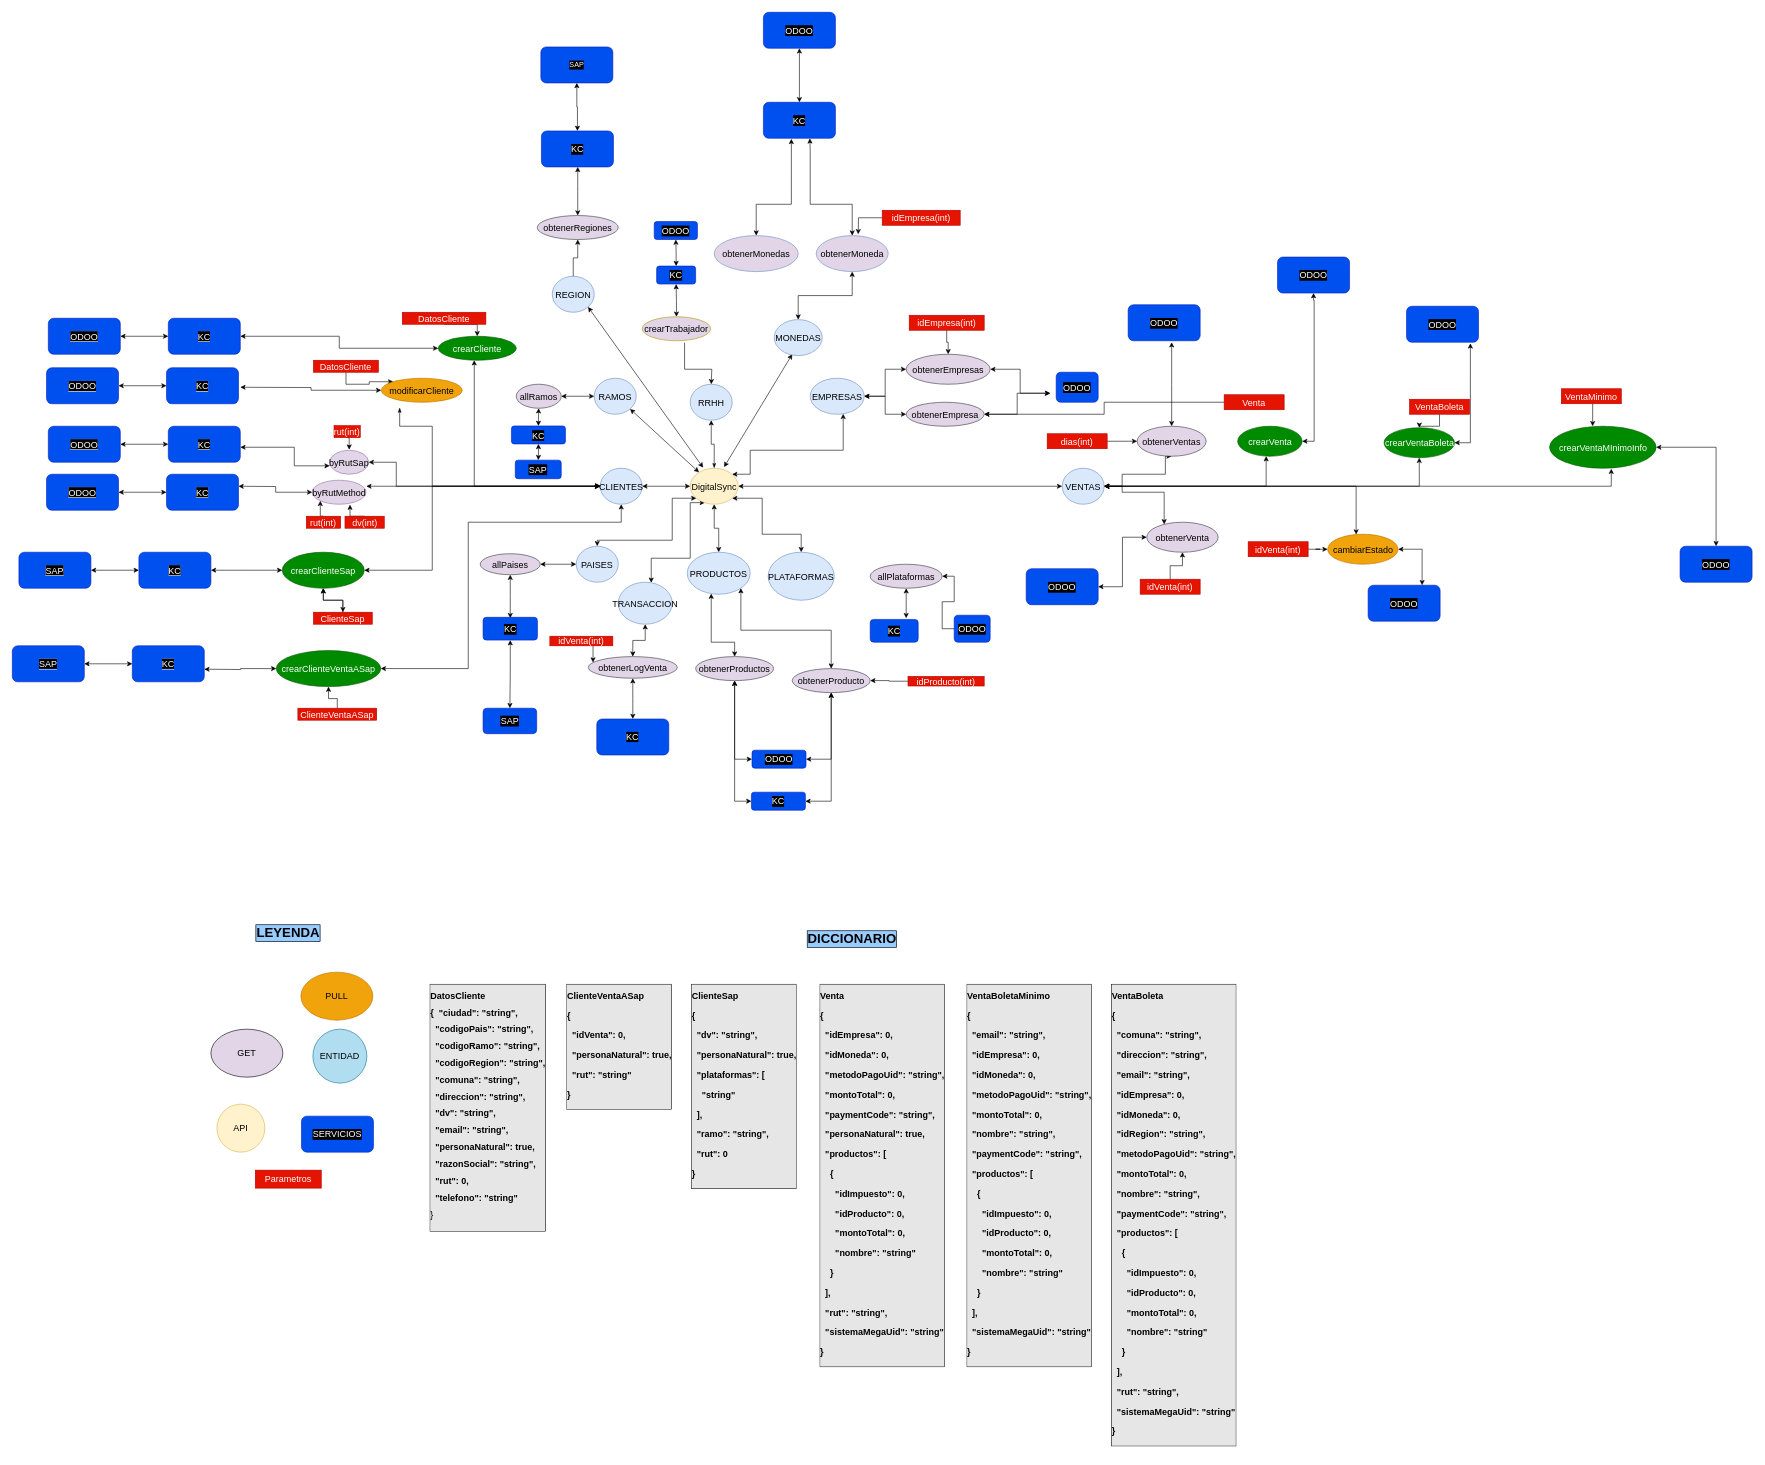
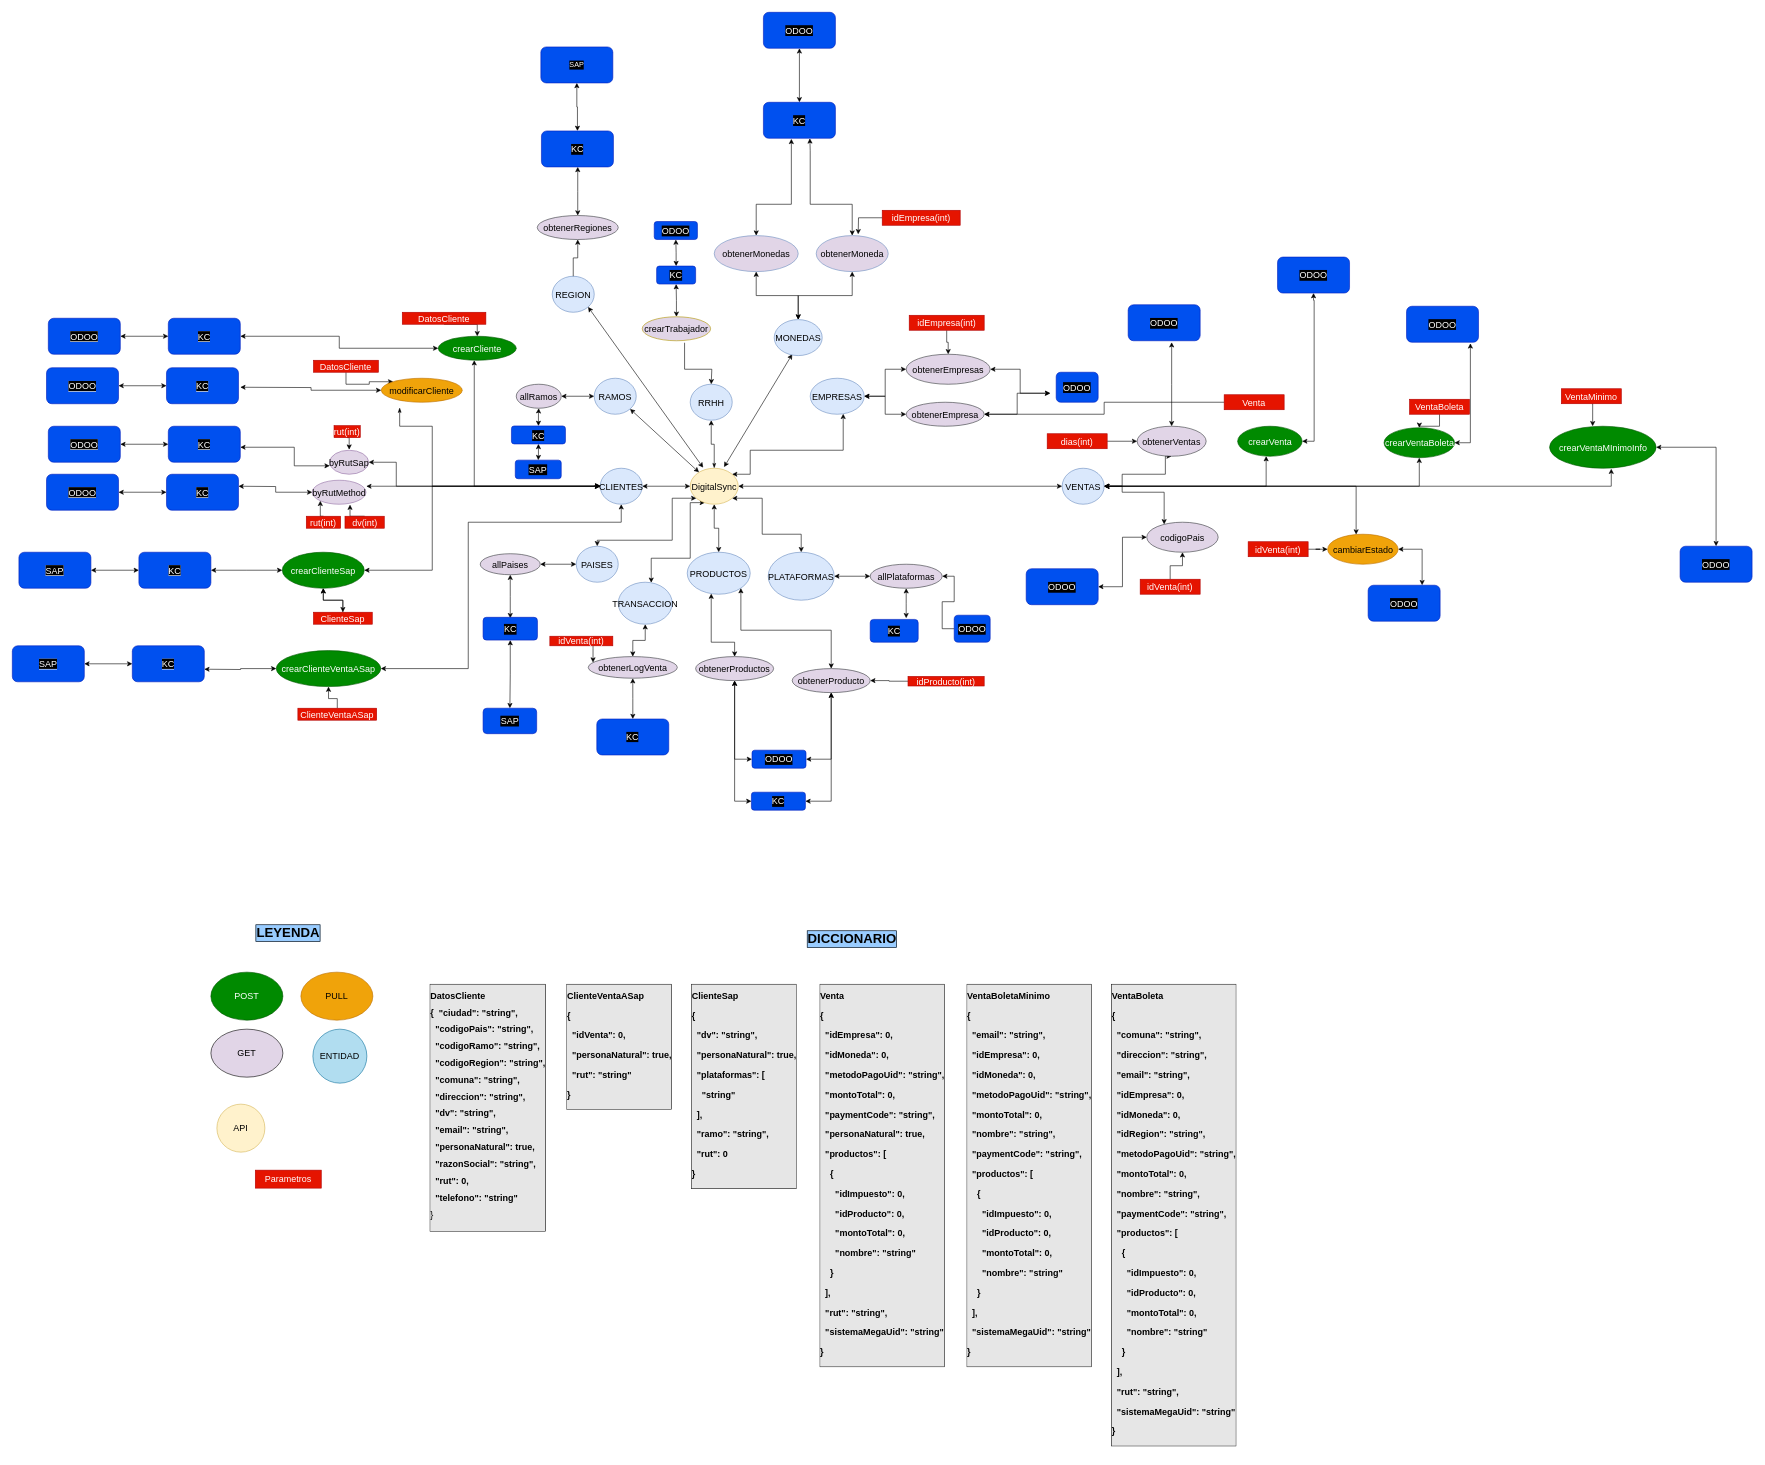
edge "obtenerMonedas" -- "MONEDAS": added
node "obtenerVenta": label "obtenerVenta" -> "codigoPais"
edge "PLATAFORMAS" -- "allPlataformas": added
node "POST": added
node "SERVICIOS": removed
